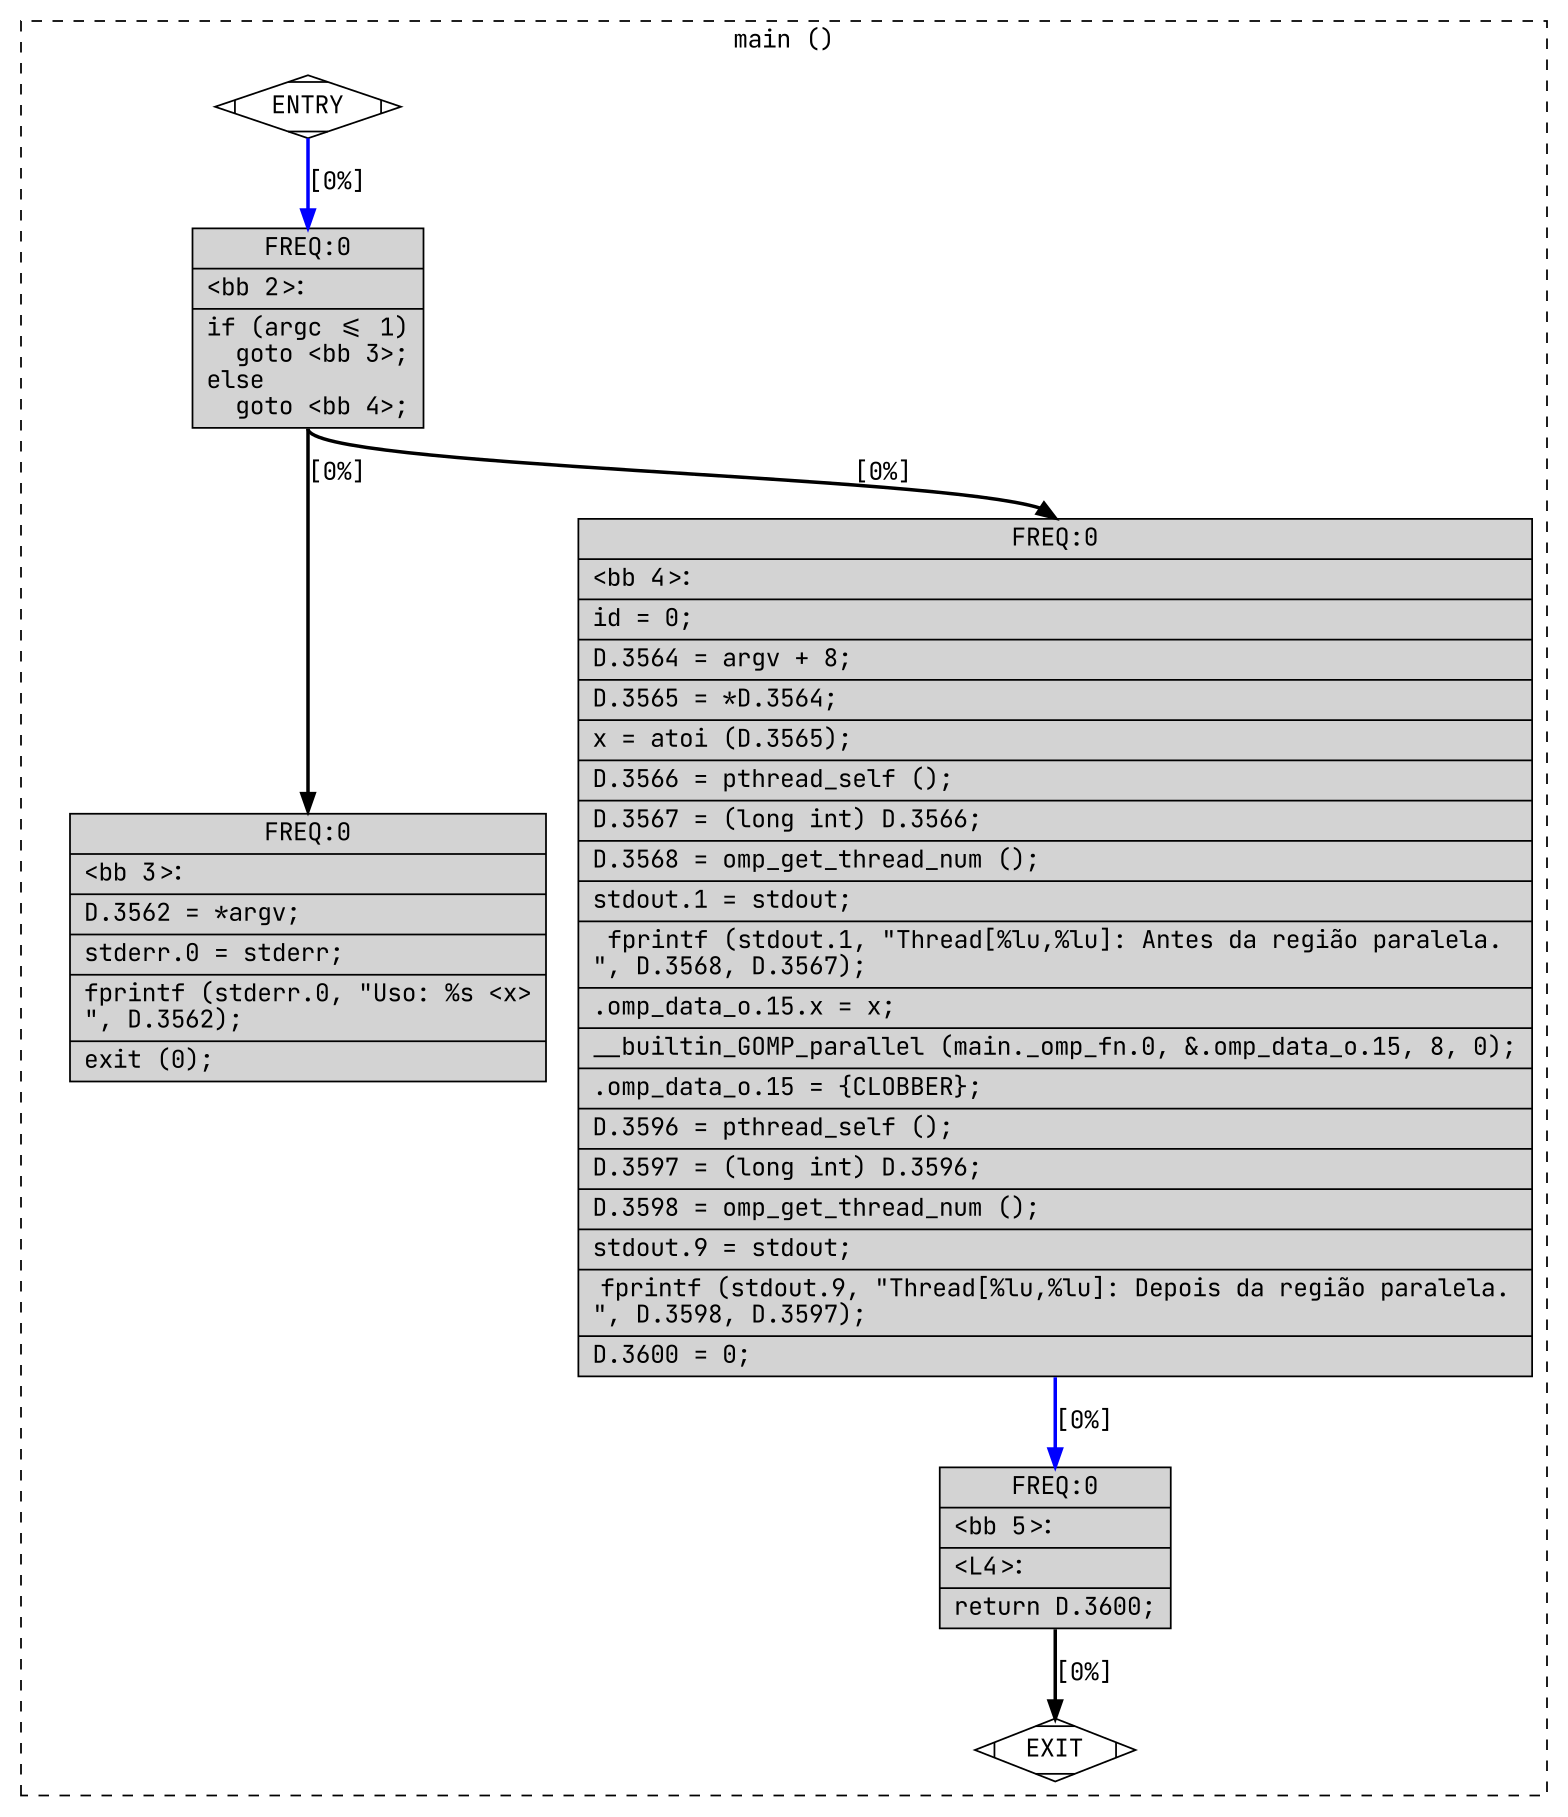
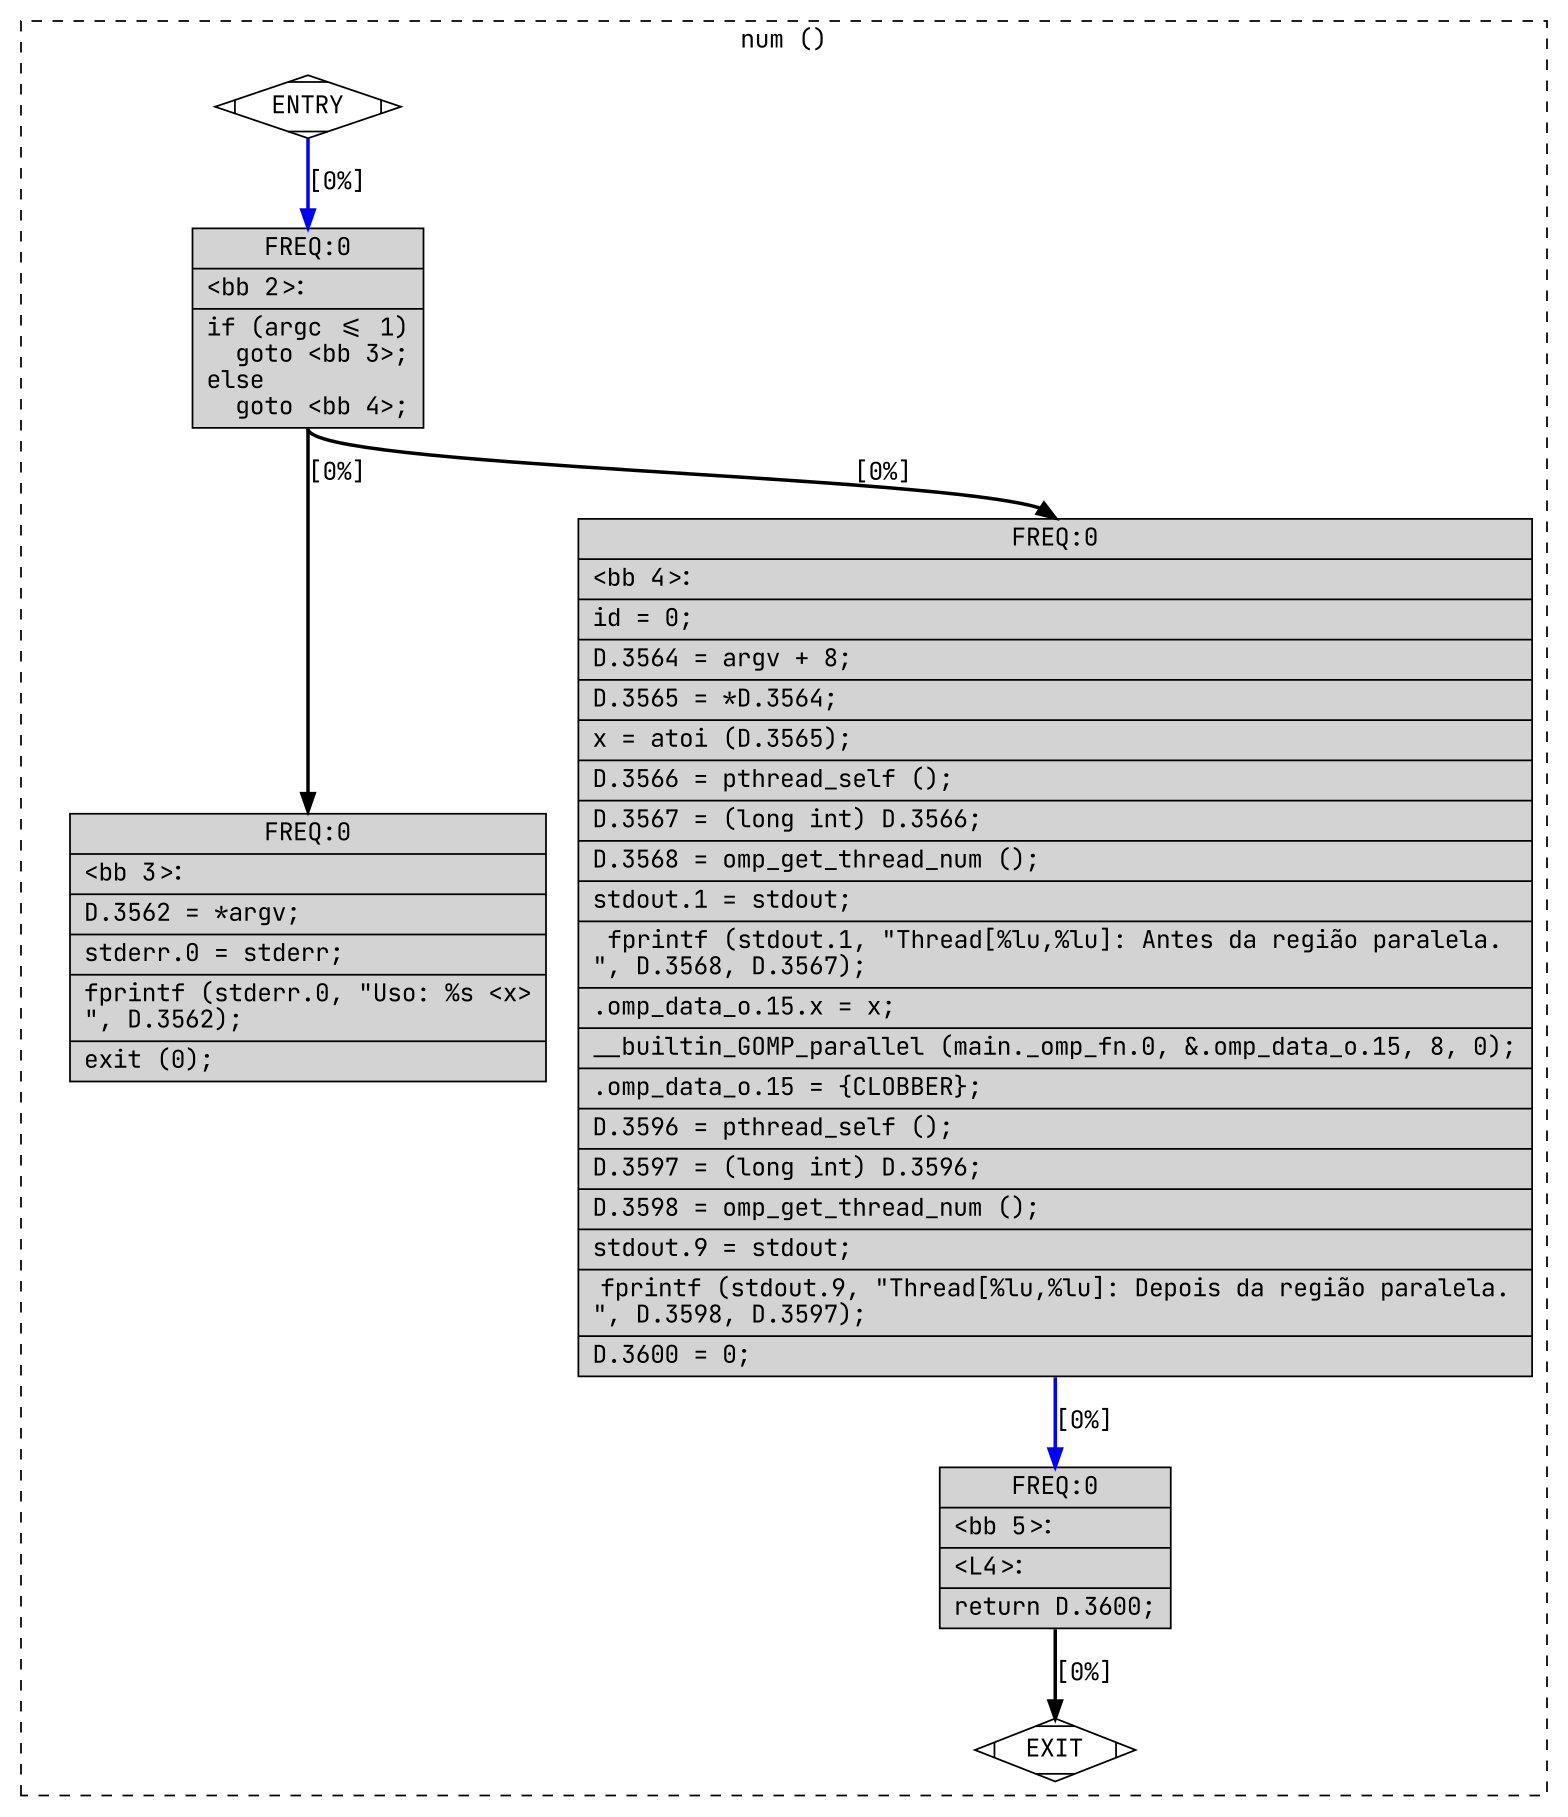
cluster "main ()": label "main ()" -> "num ()"
